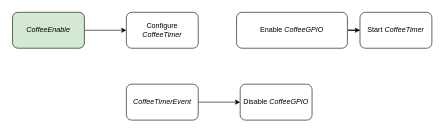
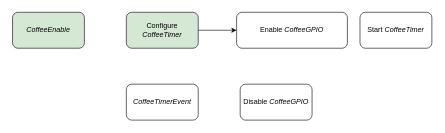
edge "CoffeeEnable" -> "Configure CoffeeTimer": removed
node "Configure CoffeeTimer": fillcolor #ffffff -> #d5e8d4
edge "Configure CoffeeTimer" -> "Enable CoffeeGPIO": added
edge "Enable CoffeeGPIO" -> "Start CoffeeTimer": removed
edge "CoffeeTimerEvent" -> "Disable CoffeeGPIO": removed
